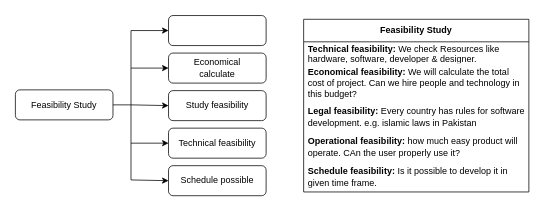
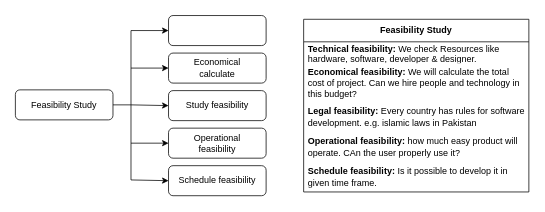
node "Technical feasibility": label "Technical feasibility" -> "Operational feasibility"
node "Schedule possible": label "Schedule possible" -> "Schedule feasibility"
